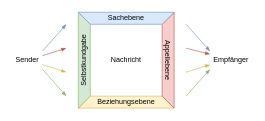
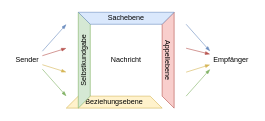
node "Beziehungsebene": moved (126, 102) -> (114, 102)
